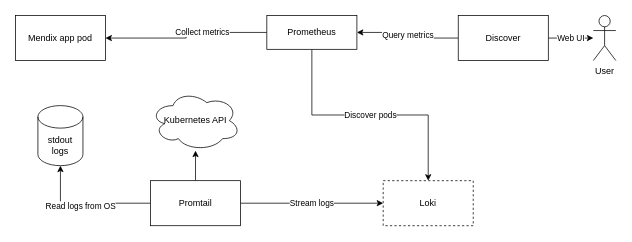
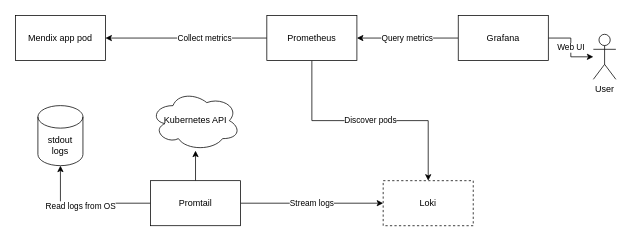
node "Prometheus": size 90x34 -> 90x45
node "Discover": label "Discover" -> "Grafana"
node "User": moved (604, 38) -> (604, 57)
